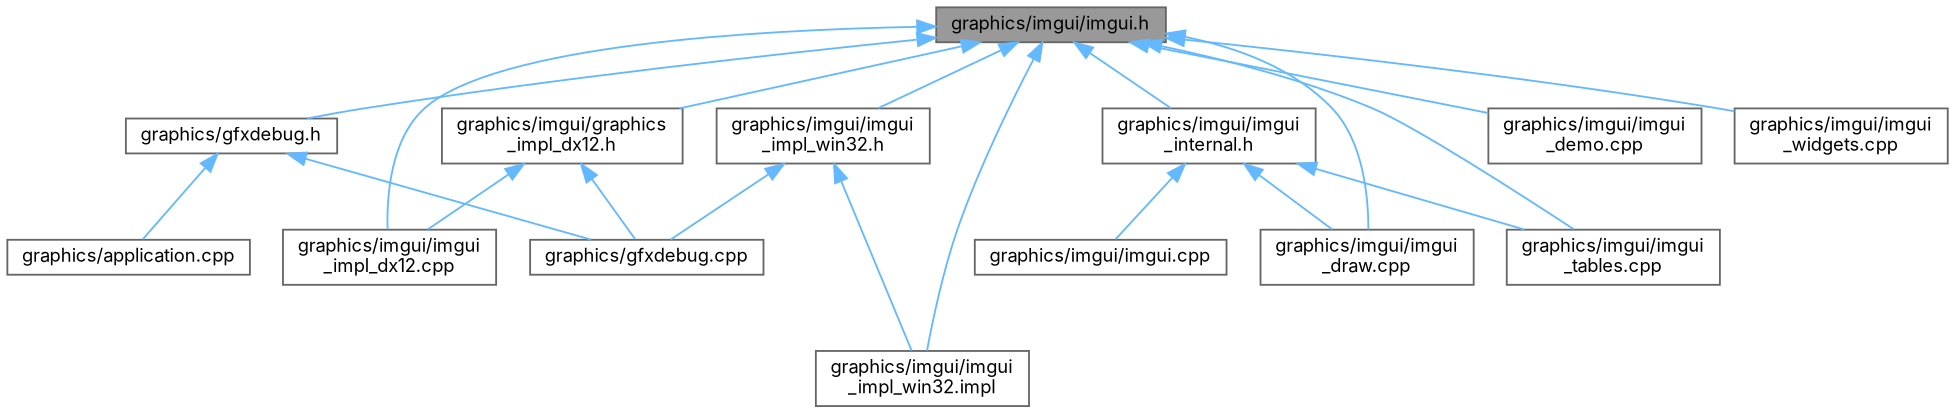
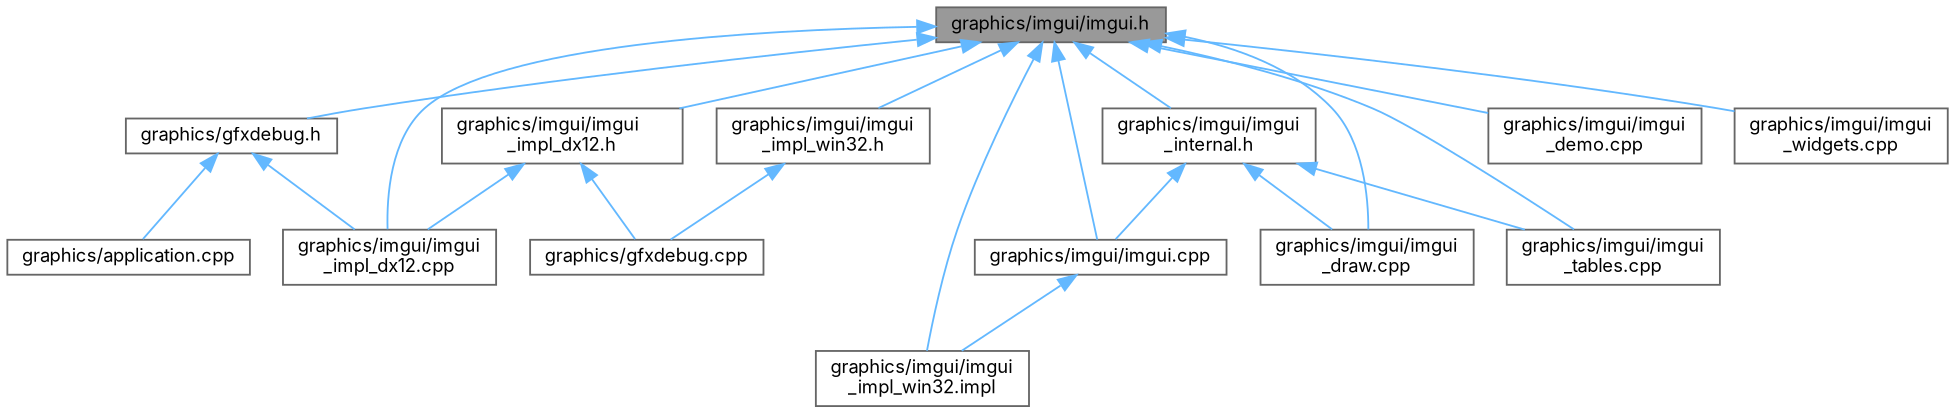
node "graphics/imgui/graphics _impl_dx12.h": label "graphics/imgui/graphics _impl_dx12.h" -> "graphics/imgui/imgui _impl_dx12.h"
edge "graphics/imgui/imgui.cpp" -> "graphics/imgui/imgui.h": added
edge "graphics/gfxdebug.cpp" -> "graphics/gfxdebug.h": now "graphics/imgui/imgui _impl_dx12.cpp" -> "graphics/gfxdebug.h"
edge "graphics/imgui/imgui _impl_win32.impl" -> "graphics/imgui/imgui _impl_win32.h": now "graphics/imgui/imgui _impl_win32.impl" -> "graphics/imgui/imgui.cpp"
